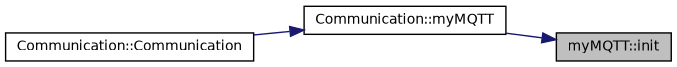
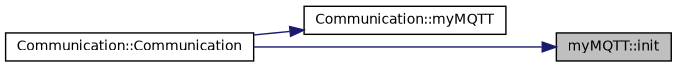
edge "Communication::myMQTT" -> "myMQTT::init": now "Communication::Communication" -> "myMQTT::init"
